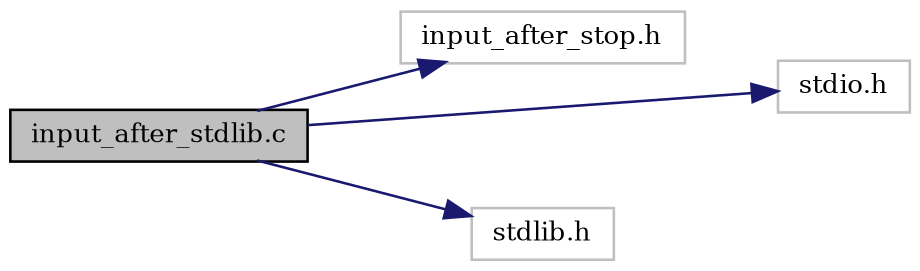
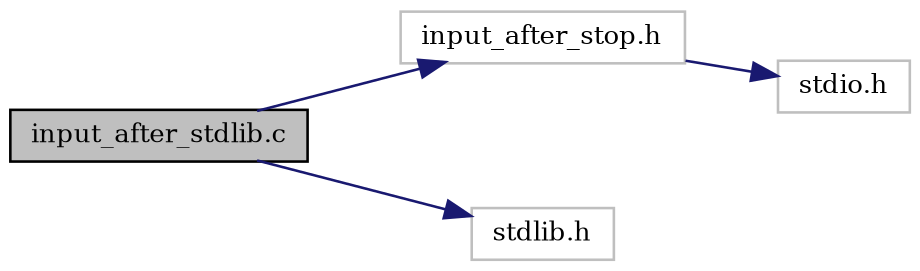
edge "input_after_stdlib.c" -> "stdio.h": now "input_after_stop.h" -> "stdio.h"
